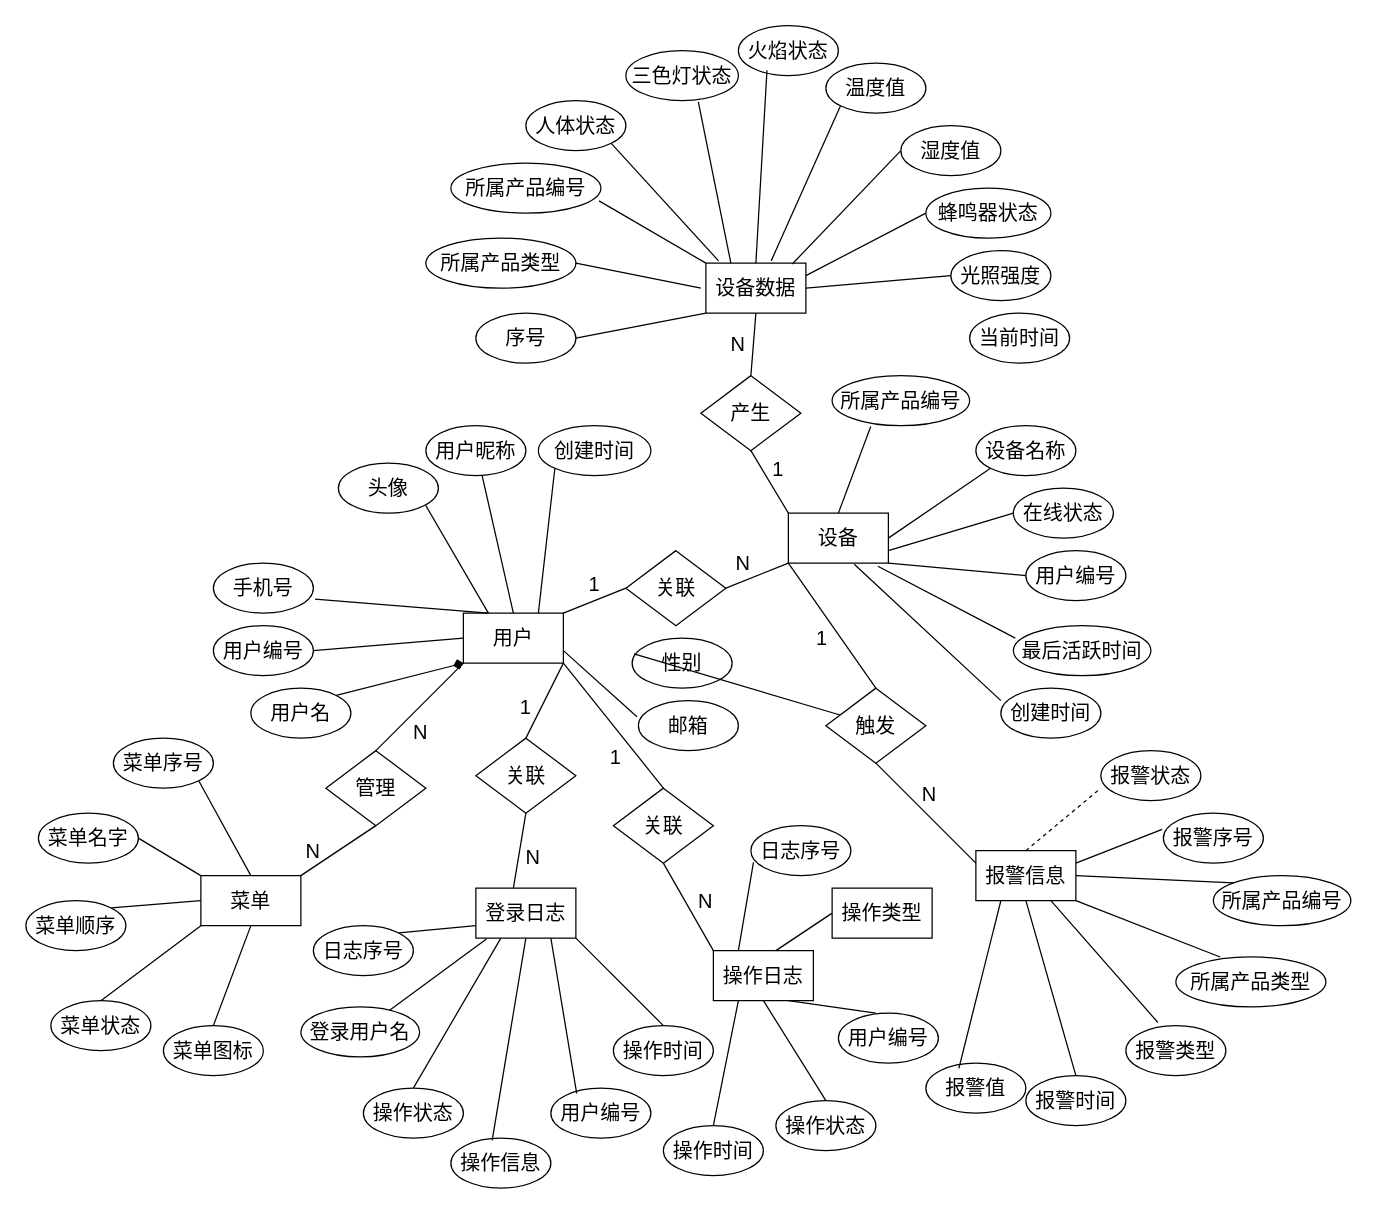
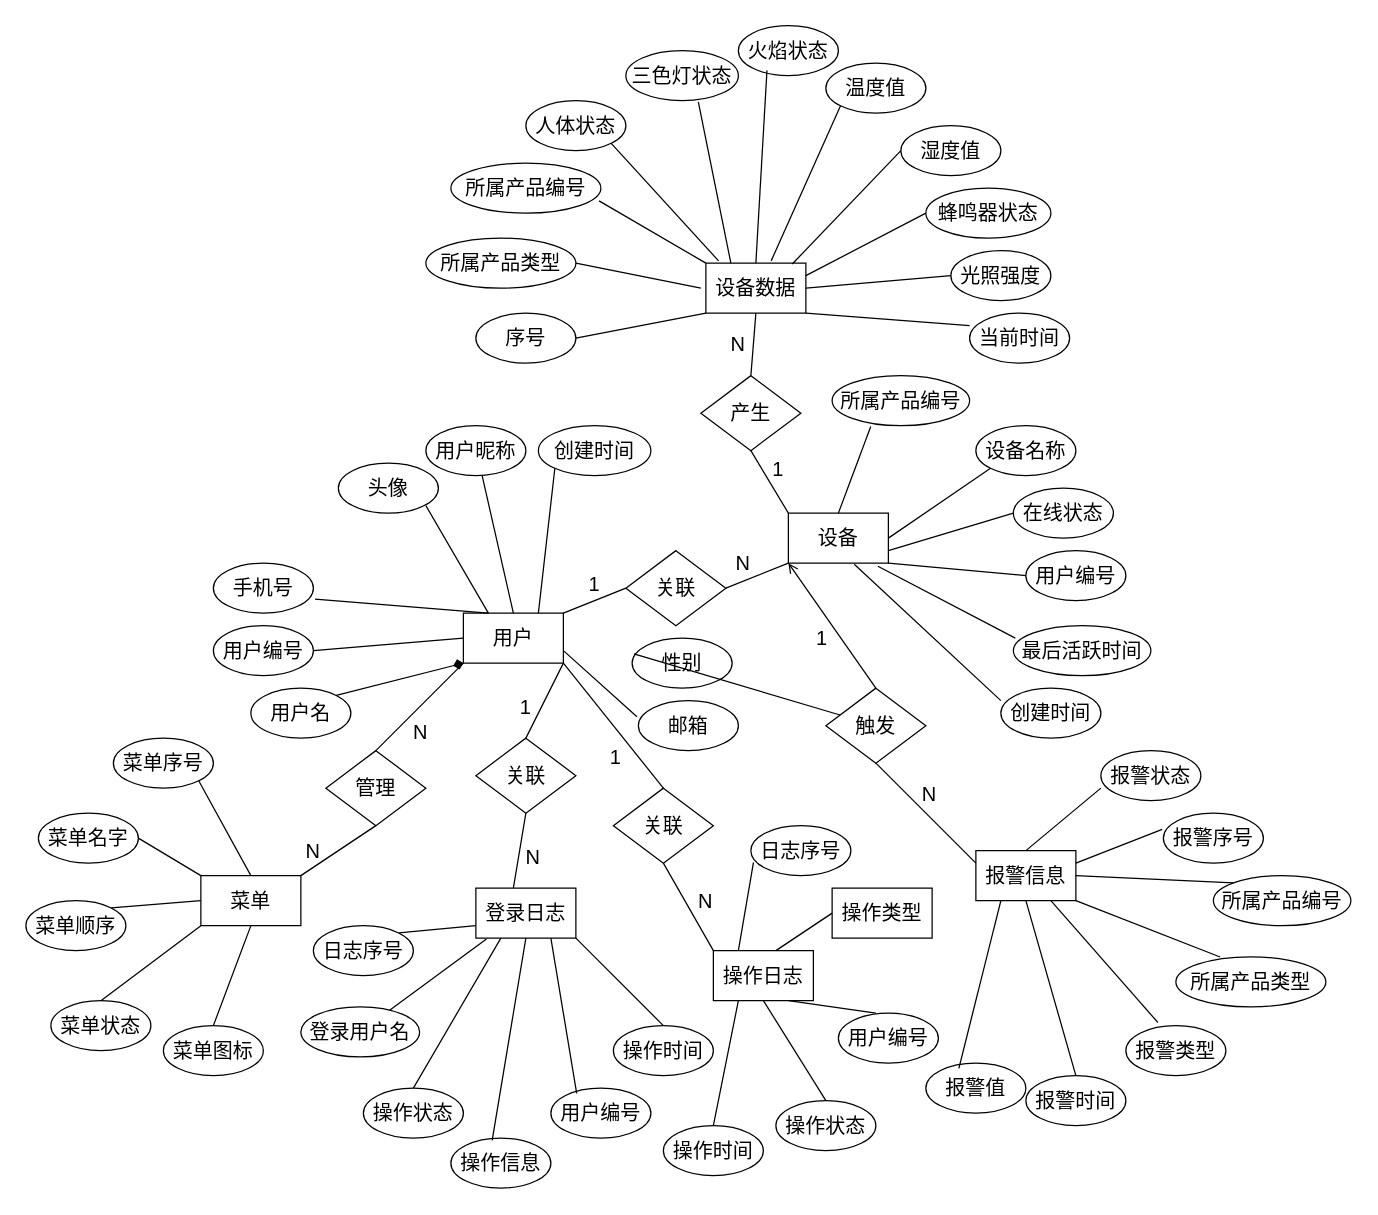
edge "设备数据" -- "当前时间": added
edge "设备" -- "触发": arrowhead none -> open
edge "报警状态" -- "报警信息": style dashed -> solid
